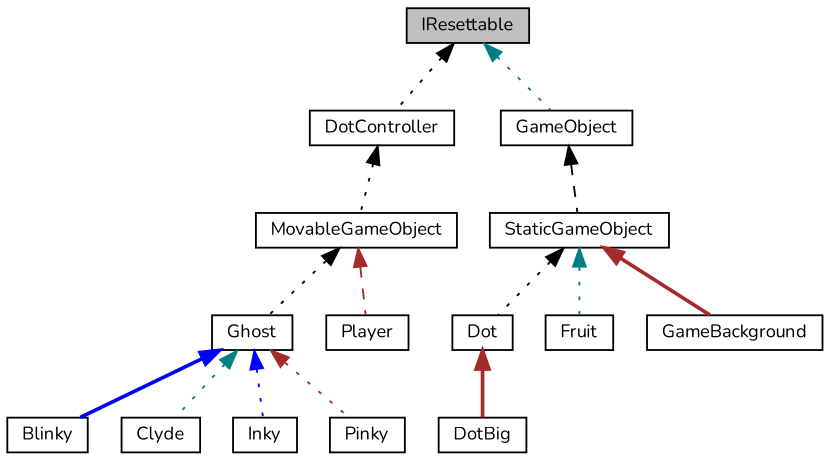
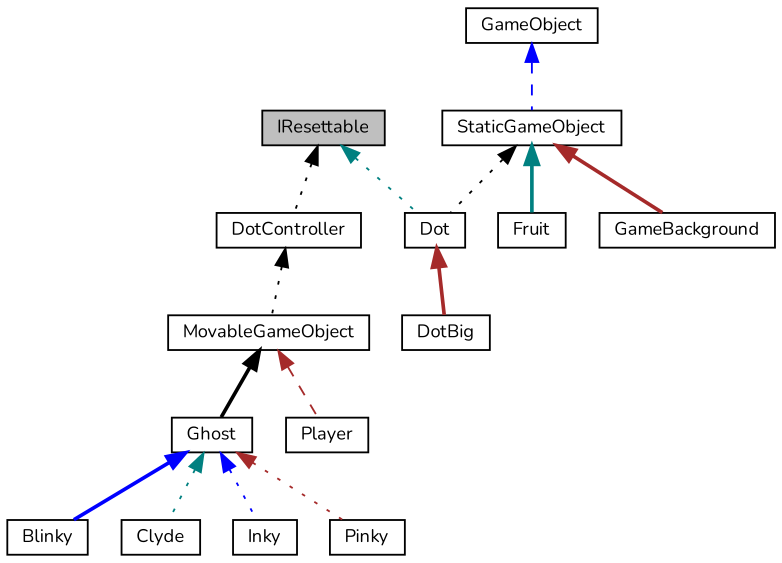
edge "GameObject" -> "IResettable": now "Dot" -> "IResettable"
edge "StaticGameObject" -> "GameObject": color black -> blue
edge "Ghost" -> "MovableGameObject": style dotted -> bold
edge "Fruit" -> "StaticGameObject": style dotted -> bold
